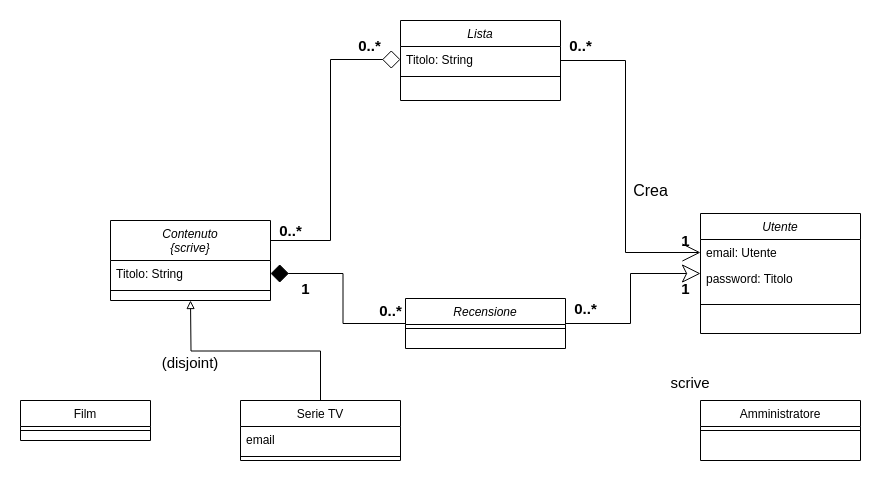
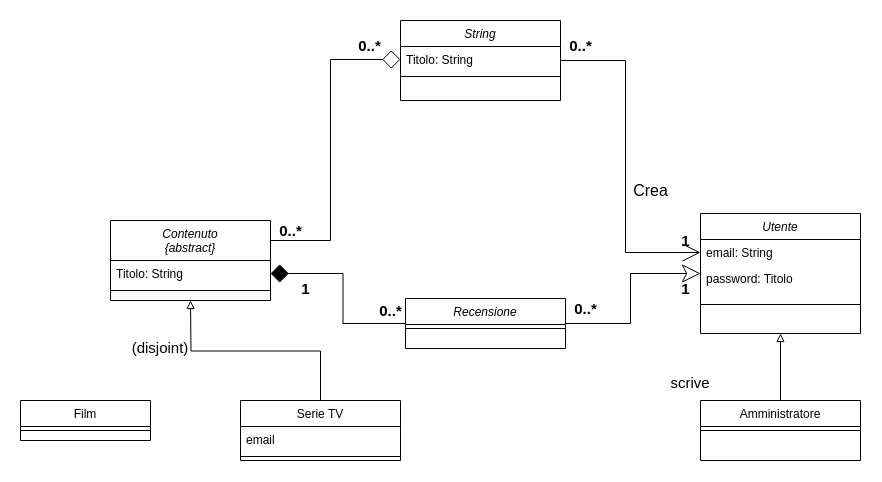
node "Lista": label "Lista" -> "String"
node "Contenuto {scrive}": label "Contenuto {scrive}" -> "Contenuto {abstract}"
node "email: Utente": label "email: Utente" -> "email: String"
node "(disjoint)": moved (191, 362) -> (161, 347)
edge "Amministratore" -> "Utente": added
